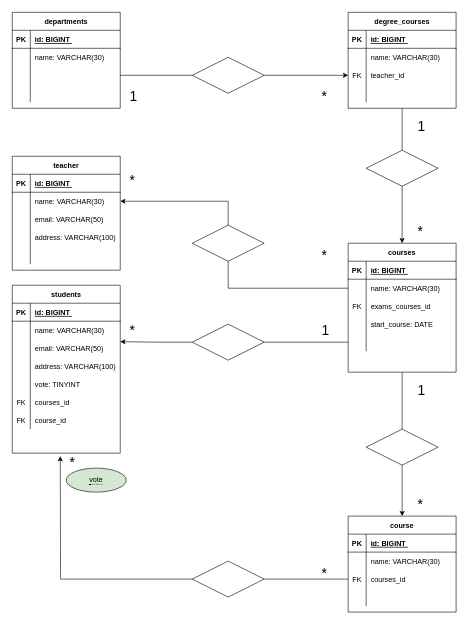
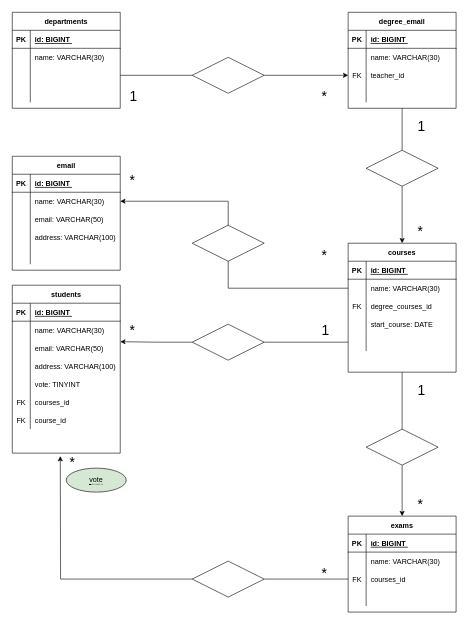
node "degree_courses": label "degree_courses" -> "degree_email"
node "teacher": label "teacher" -> "email"
node "exams_courses_id": label "exams_courses_id" -> "degree_courses_id"
node "course": label "course" -> "exams"
